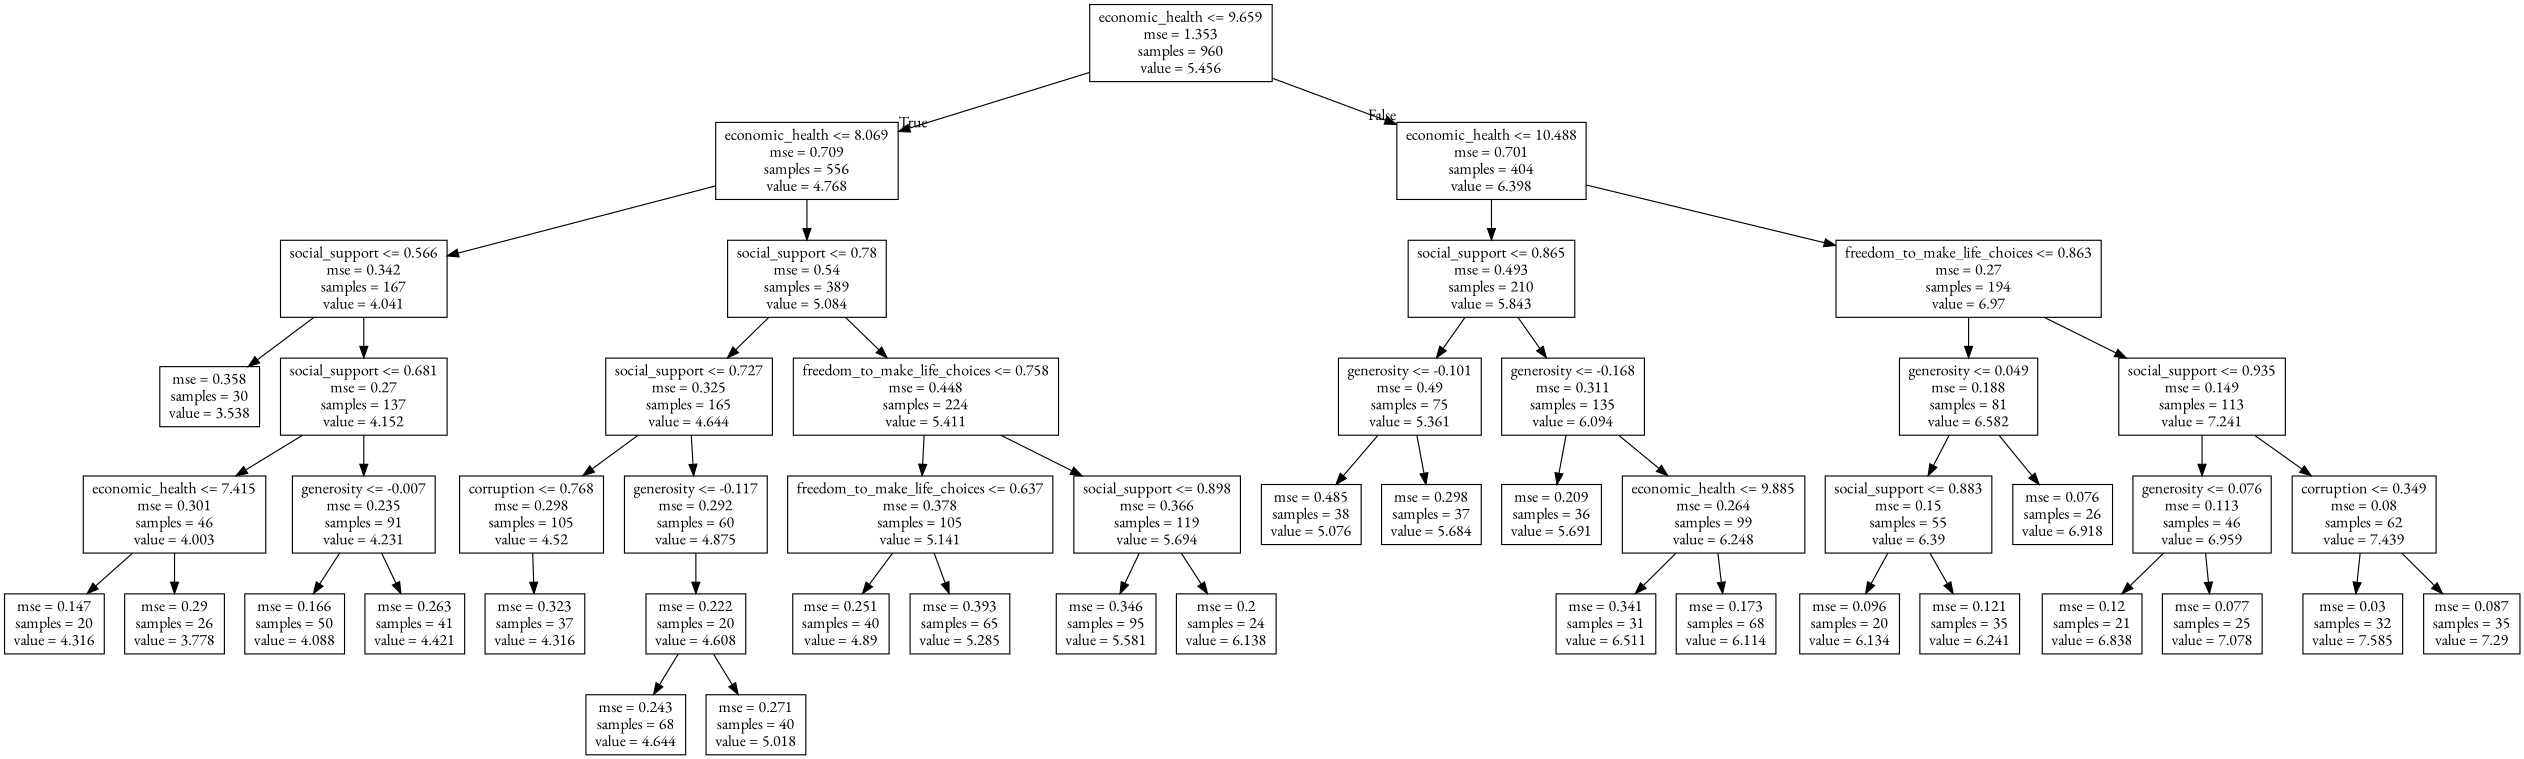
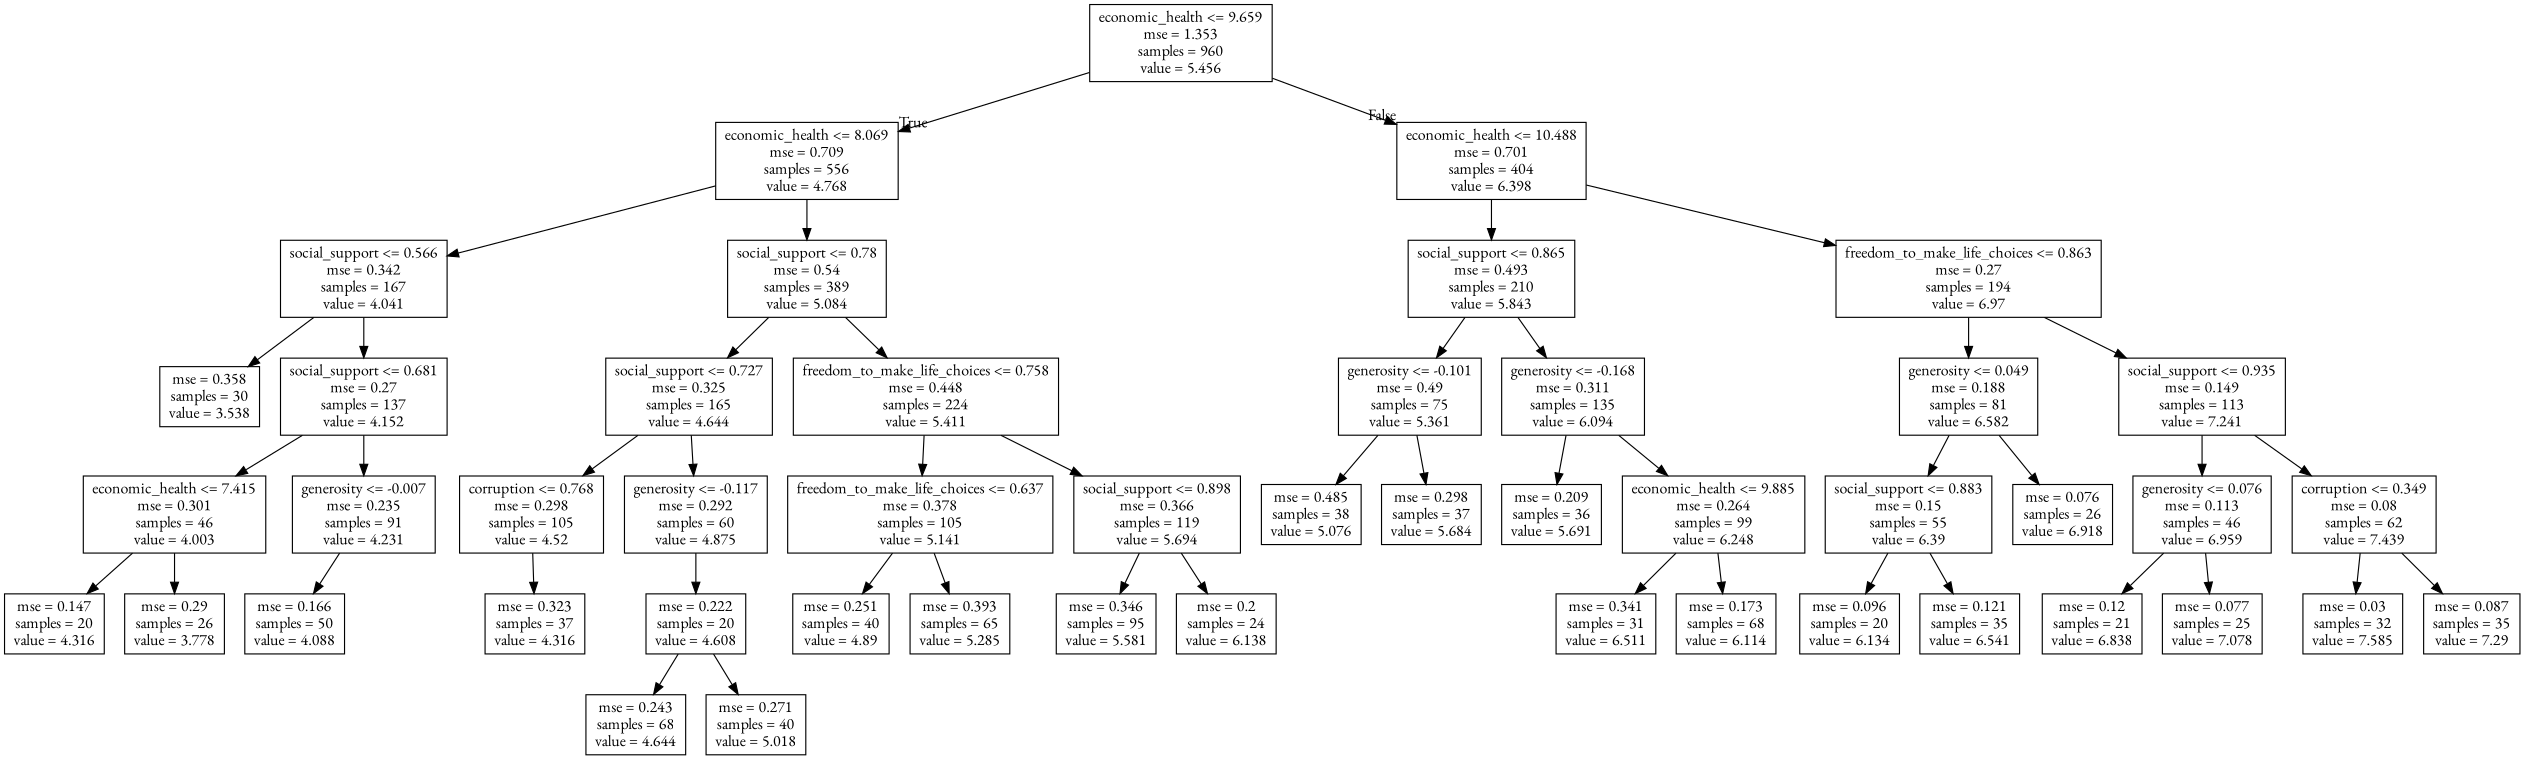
node "mse = 0.263 samples = 41 value = 4.421": removed
node "mse = 0.121 samples = 35 value = 6.241": label "mse = 0.121 samples = 35 value = 6.241" -> "mse = 0.121 samples = 35 value = 6.541"
